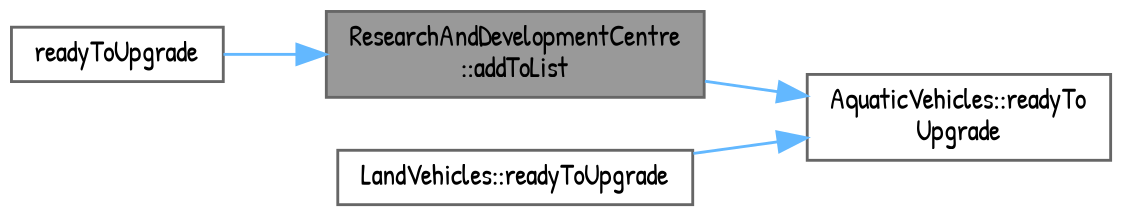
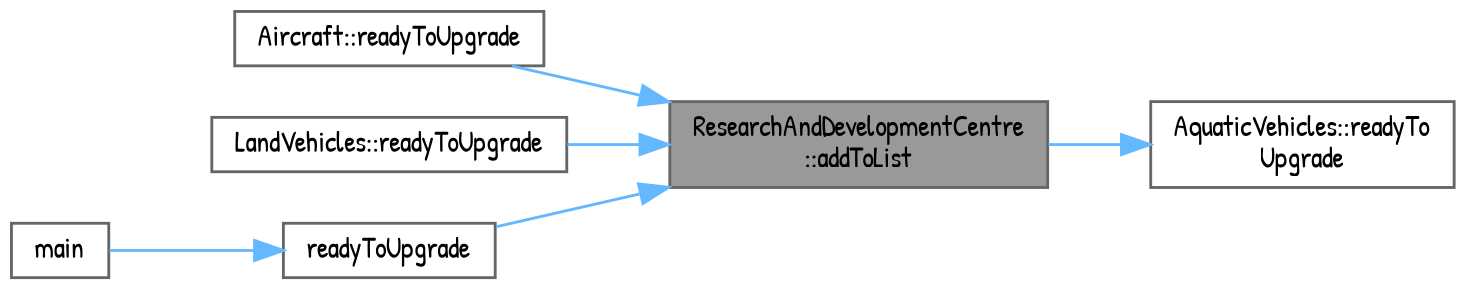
node "Aircraft::readyToUpgrade": added
edge "LandVehicles::readyToUpgrade" -> "AquaticVehicles::readyTo Upgrade": now "LandVehicles::readyToUpgrade" -> "ResearchAndDevelopmentCentre ::addToList"
node "main": added
